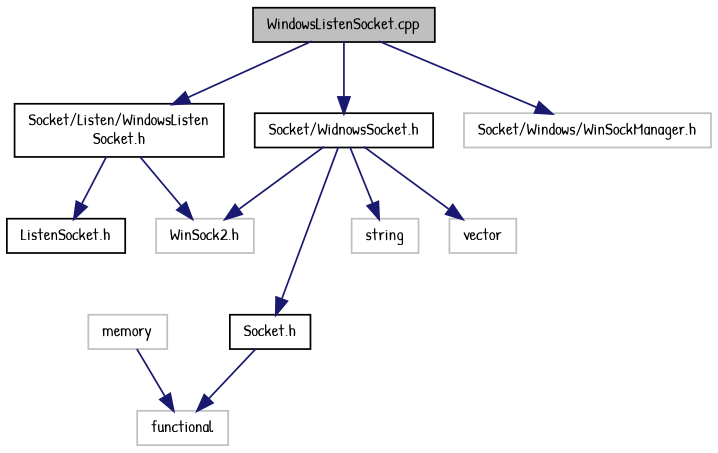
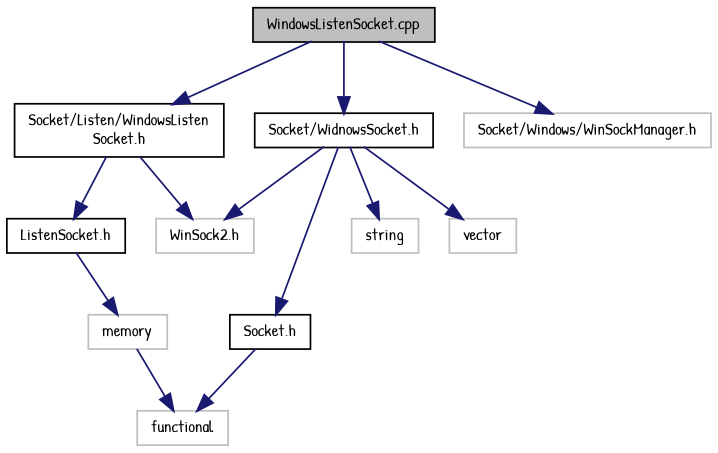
edge "ListenSocket.h" -> "memory": added
